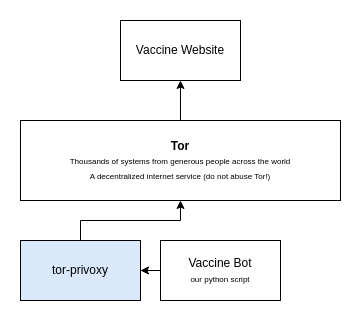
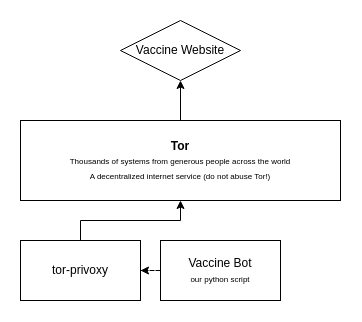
node "Vaccine Website": shape rectangle -> diamond
node "tor-privoxy": fillcolor #dae8fc -> #ffffff
edge "Vaccine Bot our python script" -> "tor-privoxy": style solid -> dashed
